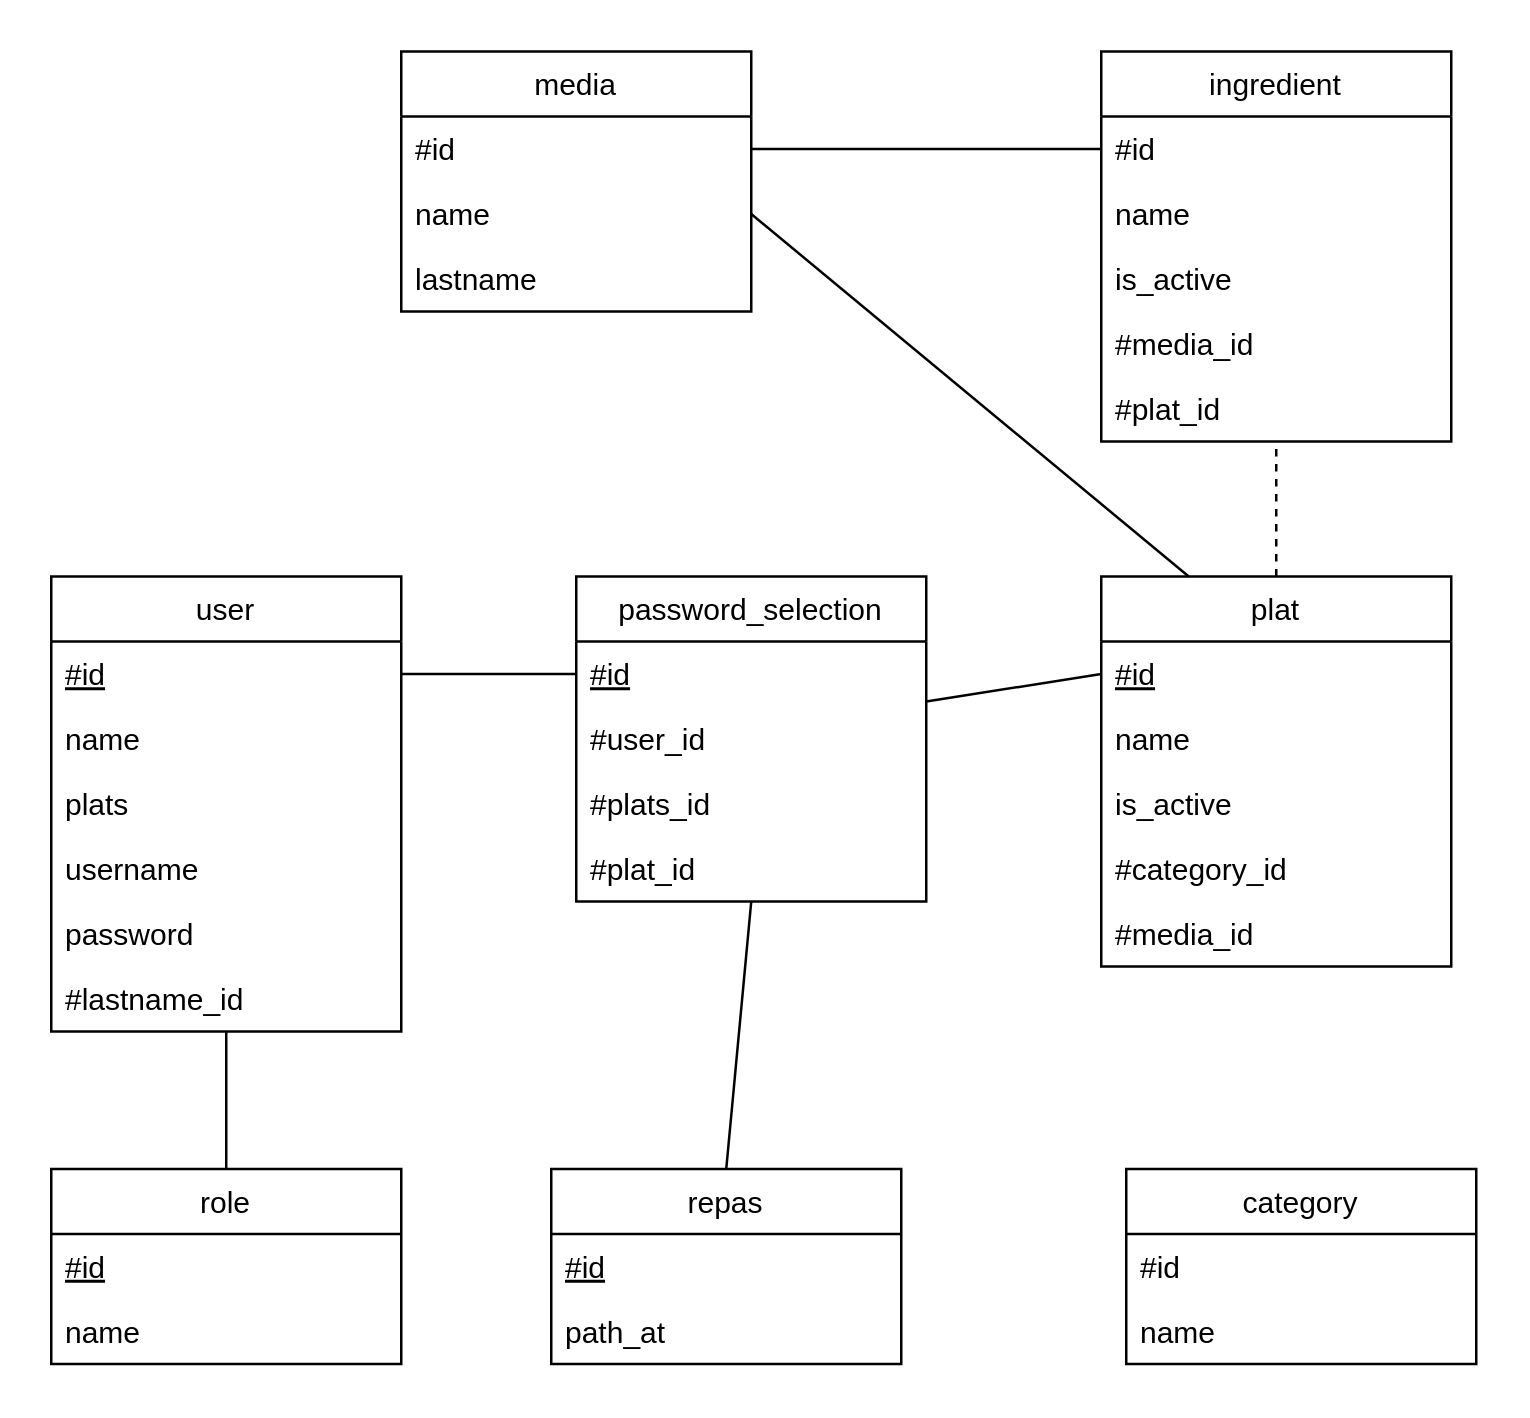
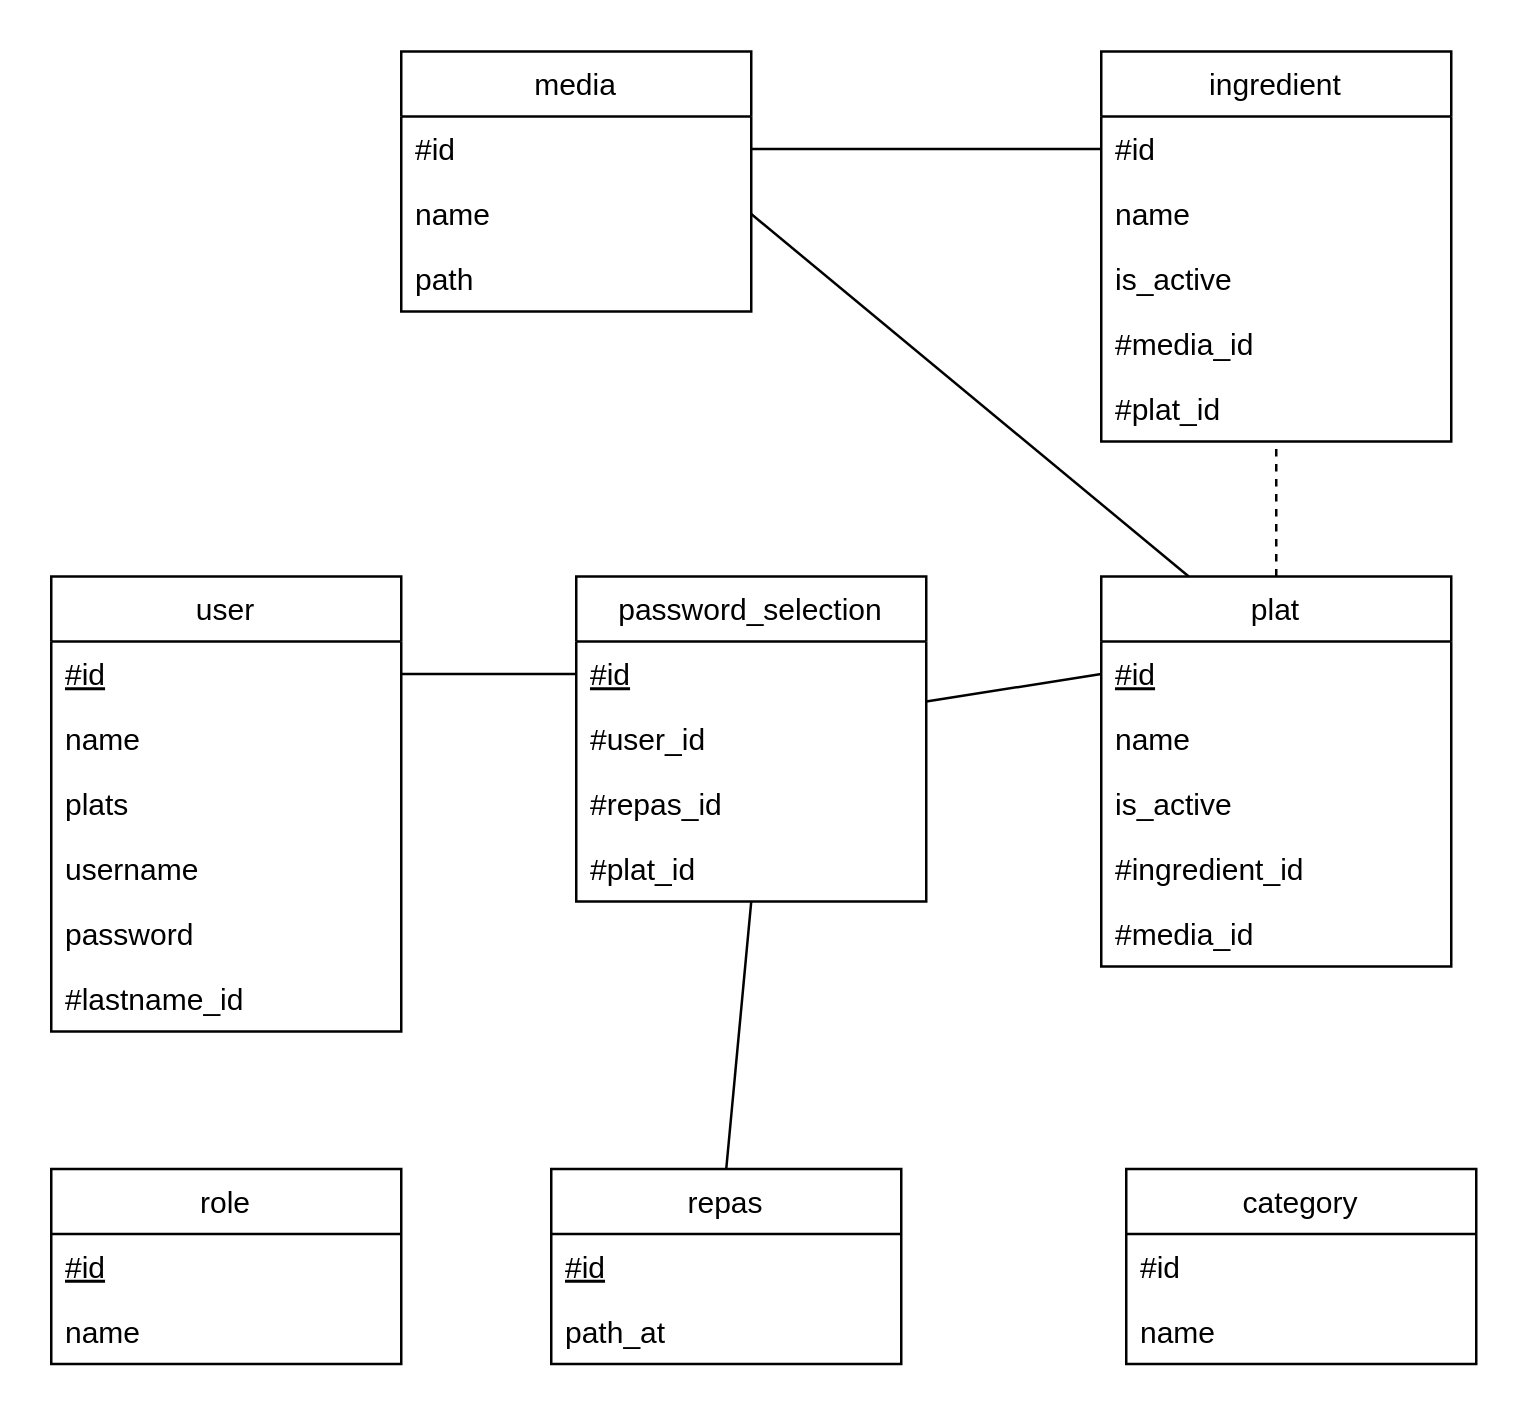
node "lastname": label "lastname" -> "path"
node "#plats_id": label "#plats_id" -> "#repas_id"
node "#category_id": label "#category_id" -> "#ingredient_id"
edge "#lastname_id" -- "role": removed
